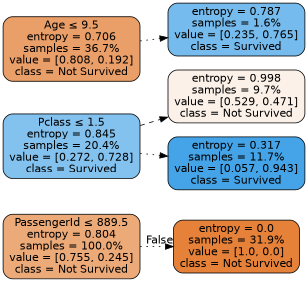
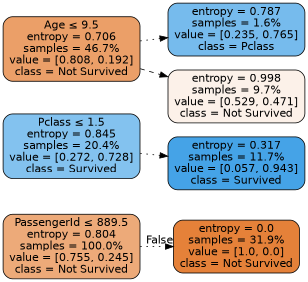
node "entropy = 0.787": text "class = Survived" -> "class = Pclass"
node "Age ≤ 9.5": text "samples = 36.7%" -> "samples = 46.7%"
edge "Pclass ≤ 1.5" -> "entropy = 0.998": now "Age ≤ 9.5" -> "entropy = 0.998"
